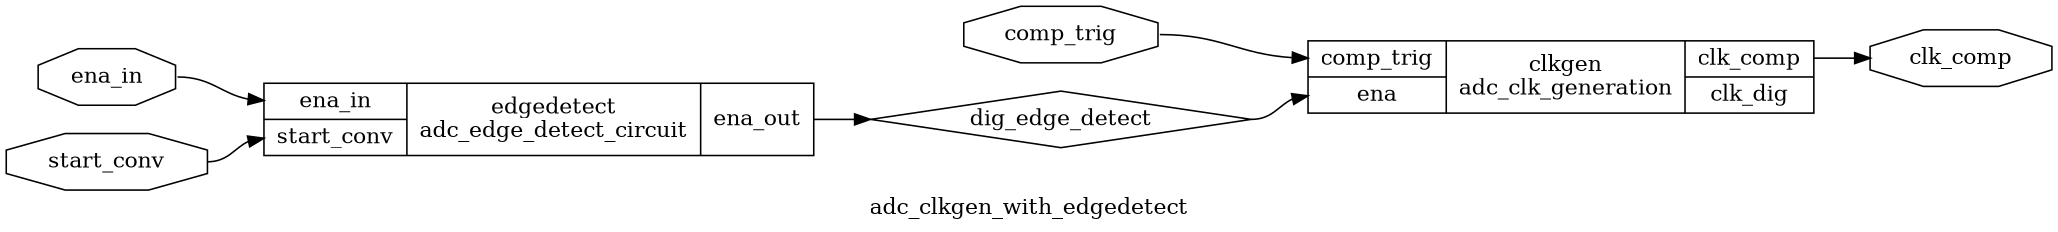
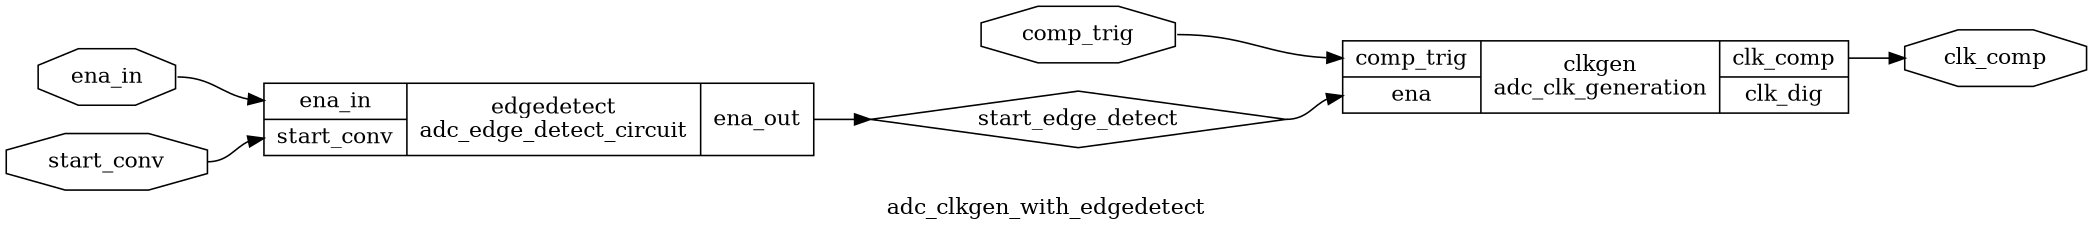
node "dig_edge_detect": label "dig_edge_detect" -> "start_edge_detect"
